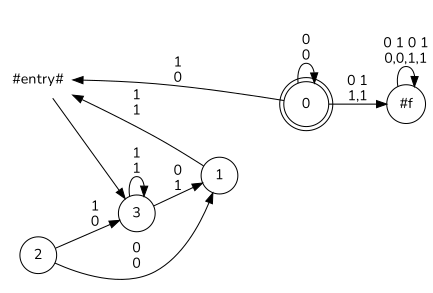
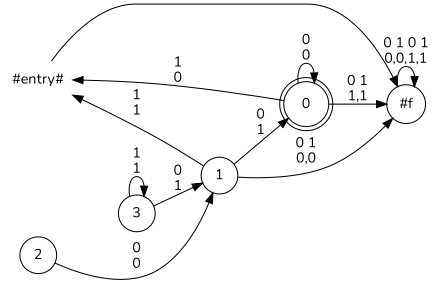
edge "#entry#" -> "3": now "#entry#" -> "#f"
edge "1" -> "0": added, label "0 1"
edge "1" -> "#f": added, label "0 1 0,0"
edge "2" -> "3": removed, label "1 0"
